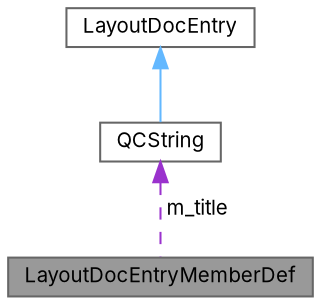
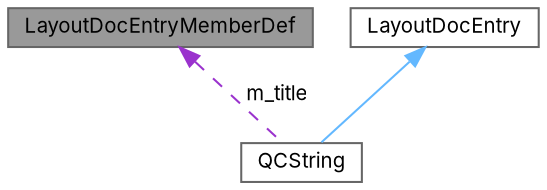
edge "LayoutDocEntryMemberDef" -> "QCString": reversed
